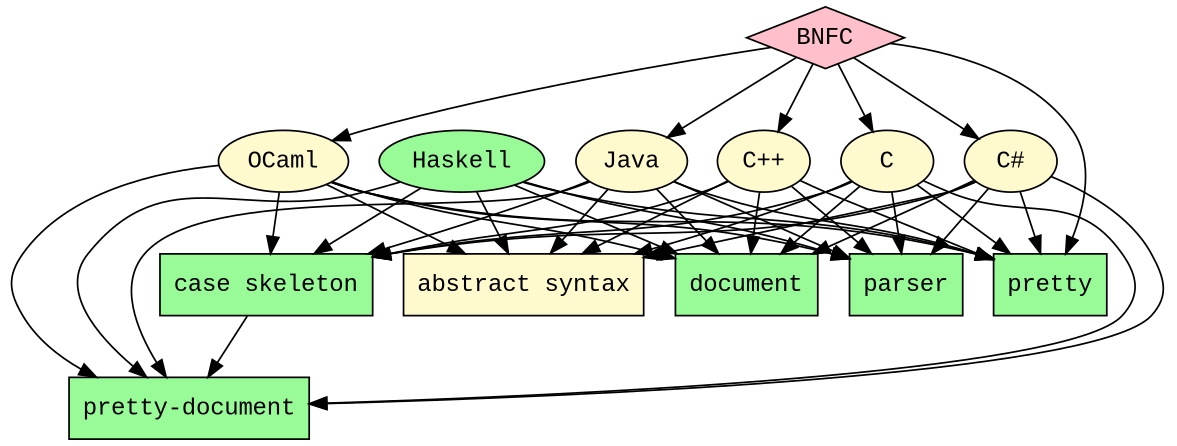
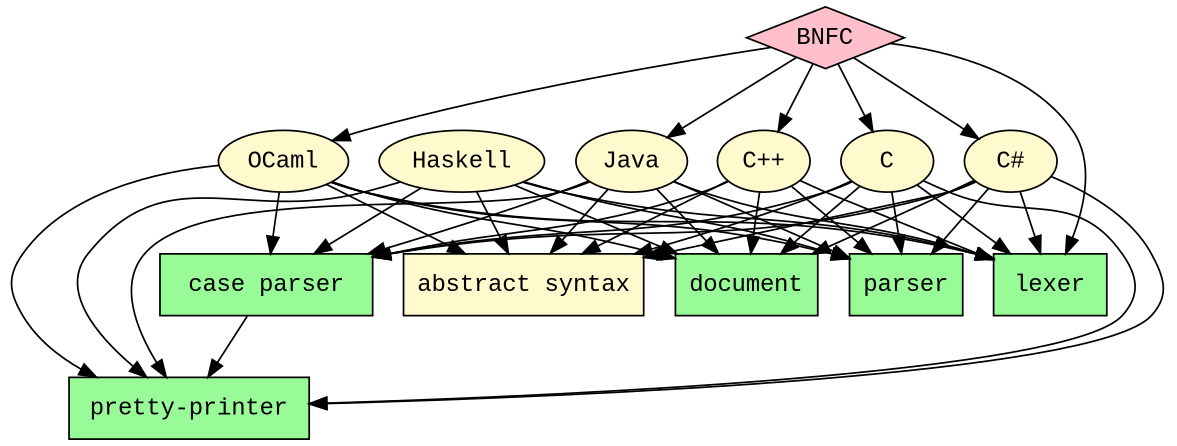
node "Haskell": fillcolor palegreen -> lemonchiffon1
node "case skeleton": label "case skeleton" -> "case parser"
node "pretty": label "pretty" -> "lexer"
node "pretty-document": label "pretty-document" -> "pretty-printer"
